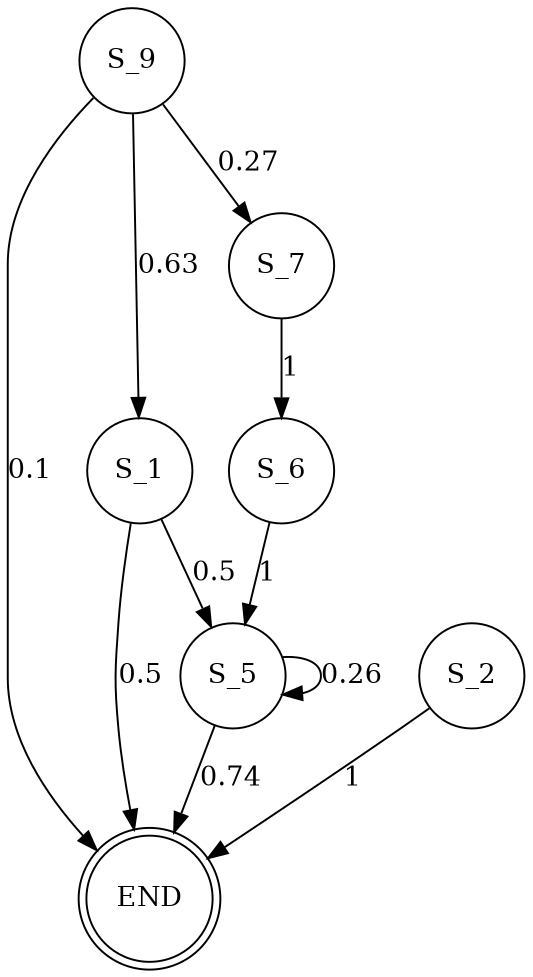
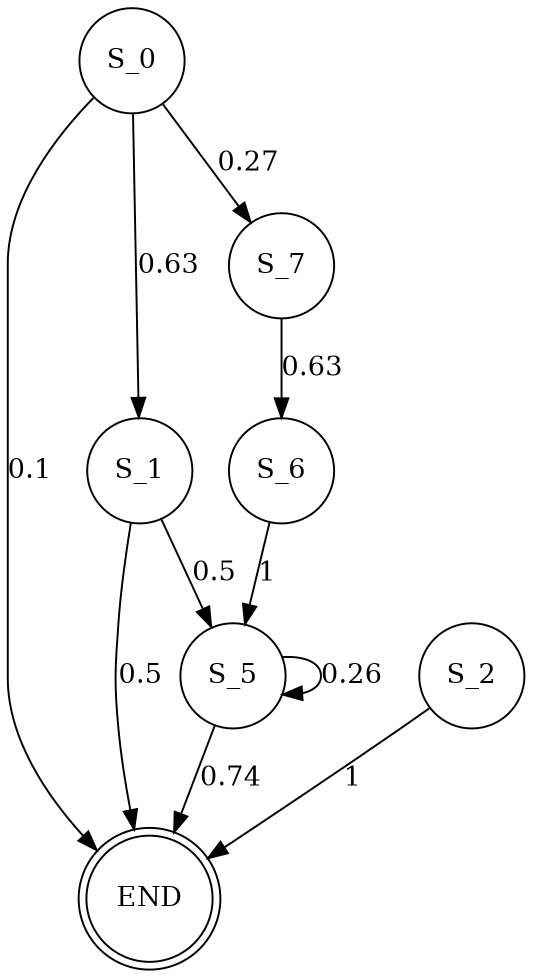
node "S_9": label "S_9" -> "S_0"
edge "S_7" -> "S_6": label "1" -> "0.63"
